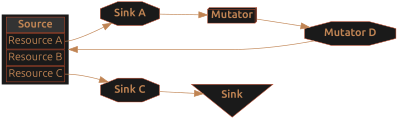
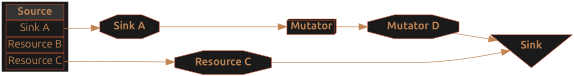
node "Source": text "Resource A" -> "Sink A"
edge "Mutator D" -> "Source": now "Mutator D" -> "Sink"
node "Sink C": label "Sink C" -> "Resource C"
